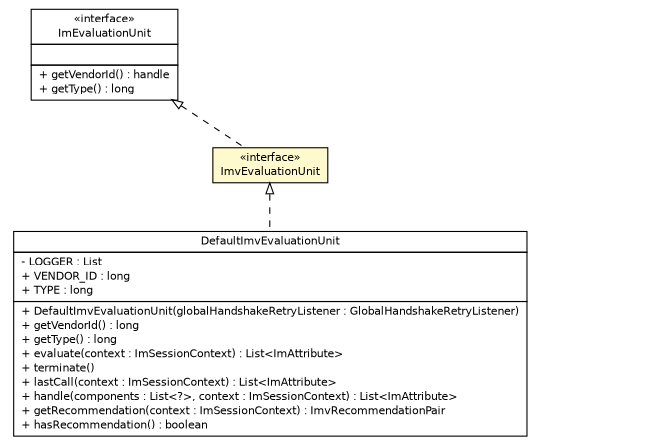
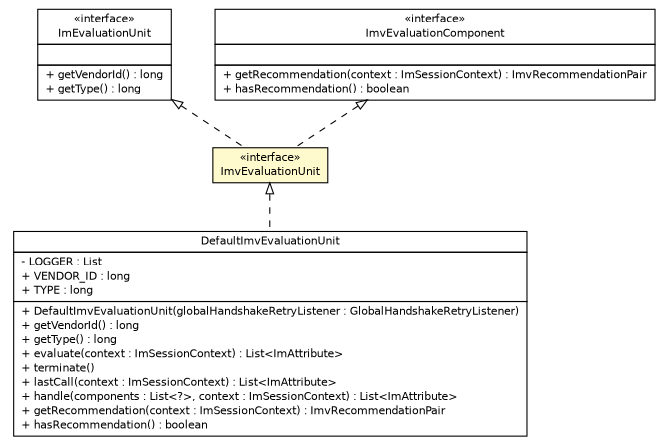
node "ImvEvaluationComponent": added
node "ImEvaluationUnit": text "+ getVendorId() : handle" -> "+ getVendorId() : long"
